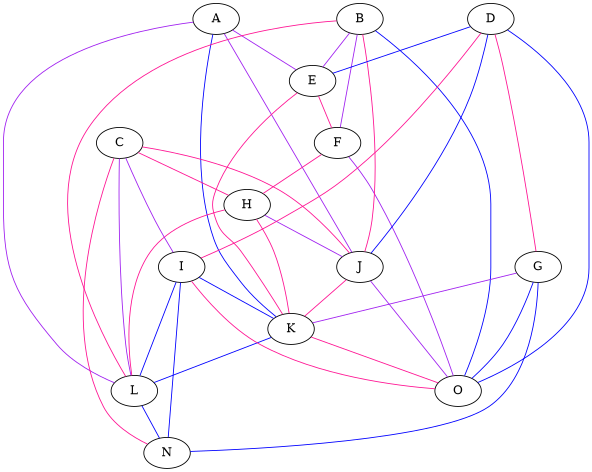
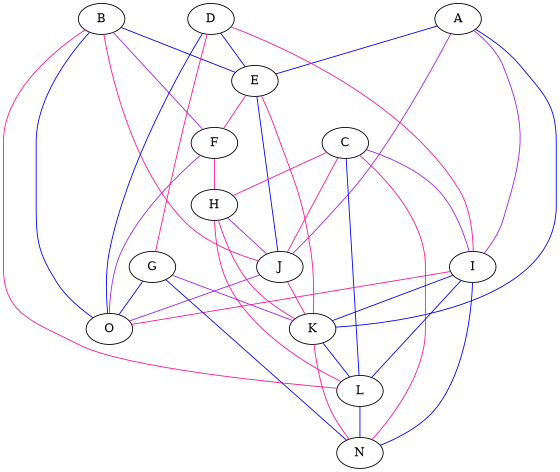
edge "A" -- "E": color purple -> blue
edge "B" -- "E": color purple -> blue
edge "D" -- "J": now "E" -- "J"
edge "A" -- "L": now "A" -- "I"
edge "C" -- "L": color purple -> blue
edge "K" -- "O": now "K" -- "N"
